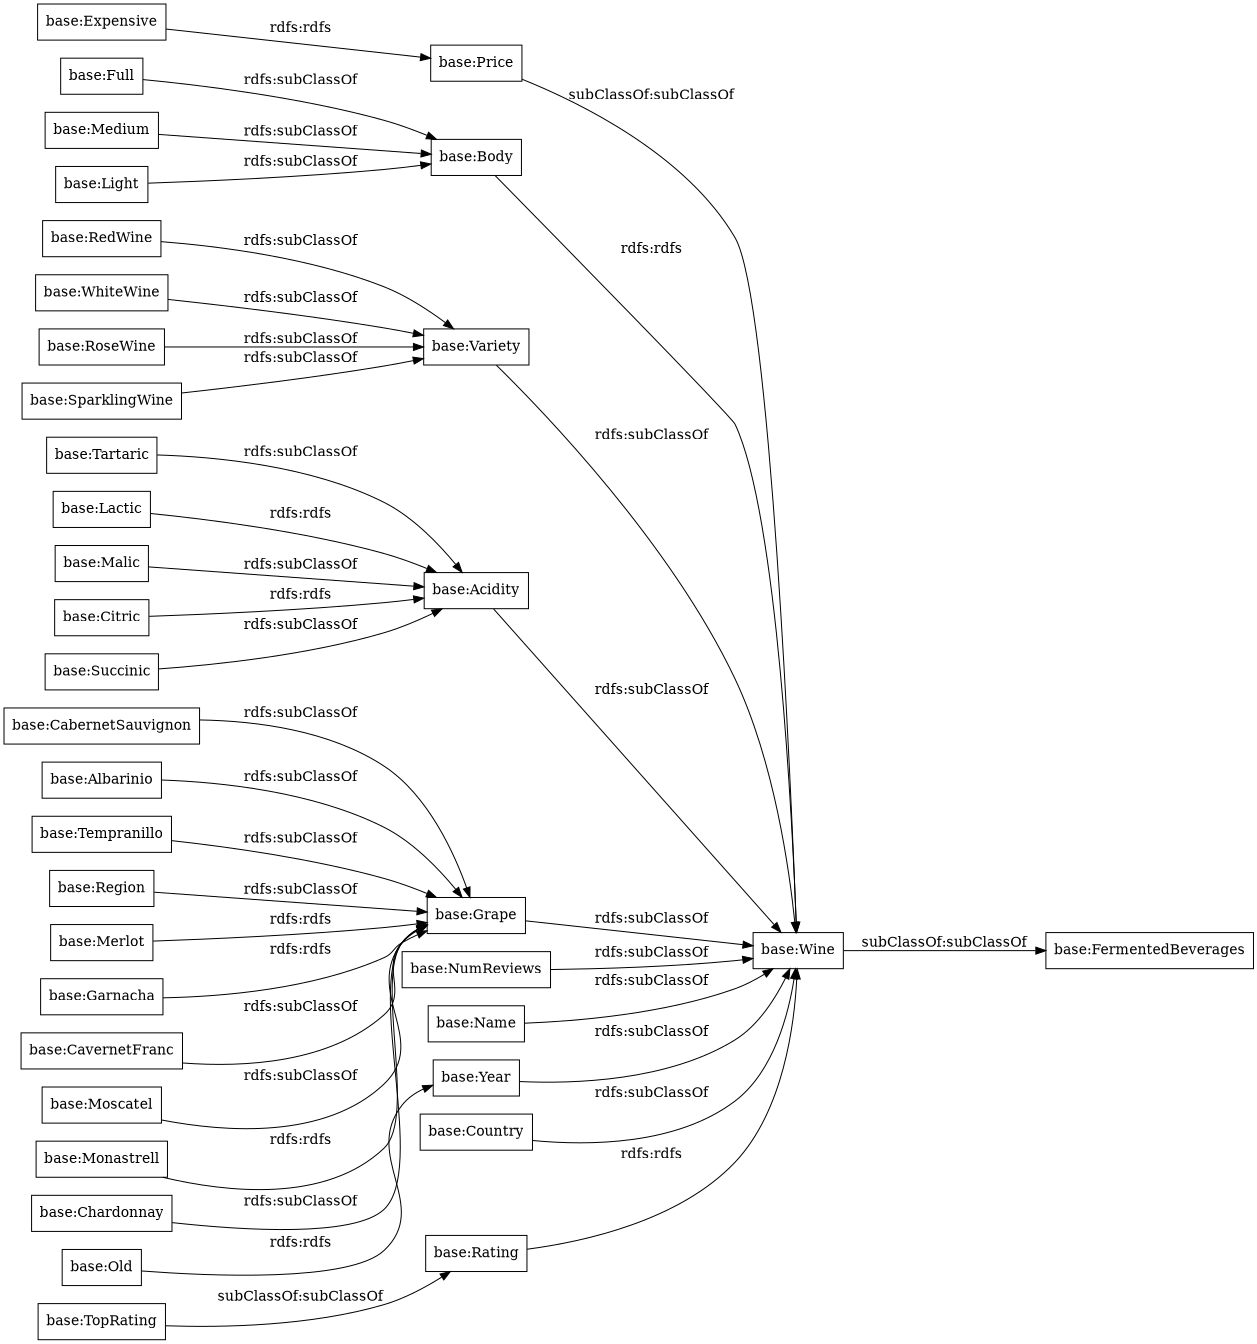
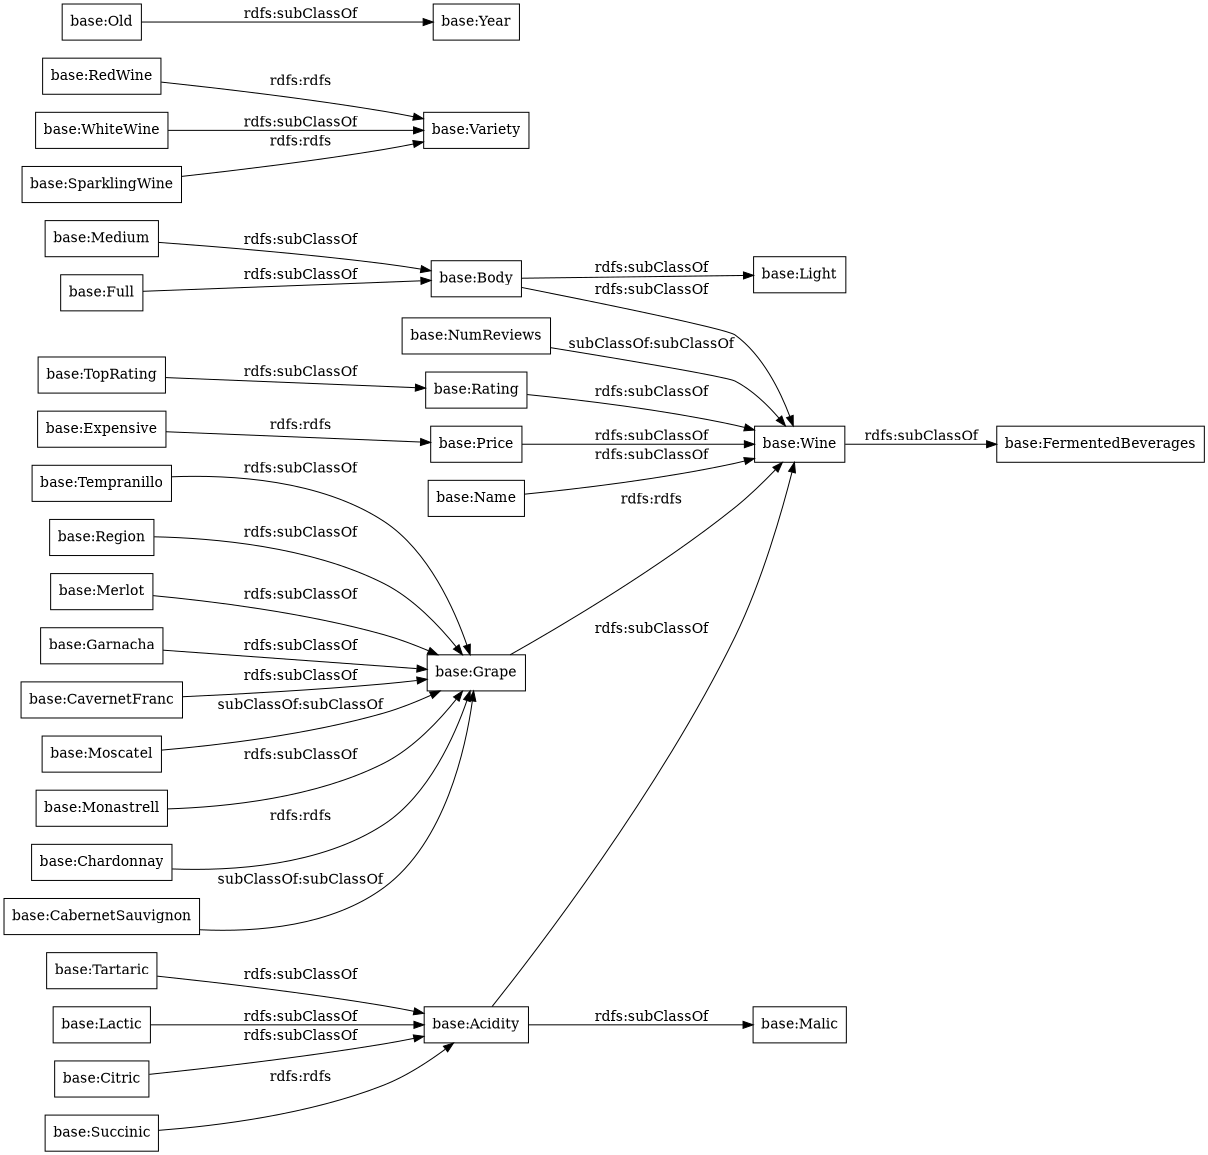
edge "base:Price" -> "base:Wine": label "subClassOf:subClassOf" -> "rdfs:subClassOf"
edge "base:Light" -> "base:Body": reversed
edge "base:RedWine" -> "base:Variety": label "rdfs:subClassOf" -> "rdfs:rdfs"
edge "base:Body" -> "base:Wine": label "rdfs:rdfs" -> "rdfs:subClassOf"
node "base:RoseWine": removed
edge "base:SparklingWine" -> "base:Variety": label "rdfs:subClassOf" -> "rdfs:rdfs"
edge "base:Lactic" -> "base:Acidity": label "rdfs:rdfs" -> "rdfs:subClassOf"
edge "base:Malic" -> "base:Acidity": reversed
edge "base:Citric" -> "base:Acidity": label "rdfs:rdfs" -> "rdfs:subClassOf"
edge "base:Variety" -> "base:Wine": removed, label "rdfs:subClassOf"
edge "base:Succinic" -> "base:Acidity": label "rdfs:subClassOf" -> "rdfs:rdfs"
edge "base:CabernetSauvignon" -> "base:Grape": label "rdfs:subClassOf" -> "subClassOf:subClassOf"
node "base:Albarinio": removed
edge "base:Grape" -> "base:Wine": label "rdfs:subClassOf" -> "rdfs:rdfs"
edge "base:Merlot" -> "base:Grape": label "rdfs:rdfs" -> "rdfs:subClassOf"
edge "base:Wine" -> "base:FermentedBeverages": label "subClassOf:subClassOf" -> "rdfs:subClassOf"
edge "base:Garnacha" -> "base:Grape": label "rdfs:rdfs" -> "rdfs:subClassOf"
edge "base:NumReviews" -> "base:Wine": label "rdfs:subClassOf" -> "subClassOf:subClassOf"
edge "base:Year" -> "base:Wine": removed, label "rdfs:subClassOf"
edge "base:Moscatel" -> "base:Grape": label "rdfs:subClassOf" -> "subClassOf:subClassOf"
node "base:Country": removed
edge "base:Monastrell" -> "base:Grape": label "rdfs:rdfs" -> "rdfs:subClassOf"
edge "base:Rating" -> "base:Wine": label "rdfs:rdfs" -> "rdfs:subClassOf"
edge "base:Chardonnay" -> "base:Grape": label "rdfs:subClassOf" -> "rdfs:rdfs"
edge "base:Old" -> "base:Year": label "rdfs:rdfs" -> "rdfs:subClassOf"
edge "base:TopRating" -> "base:Rating": label "subClassOf:subClassOf" -> "rdfs:subClassOf"
